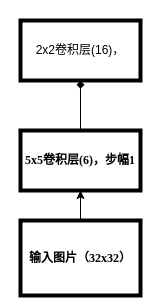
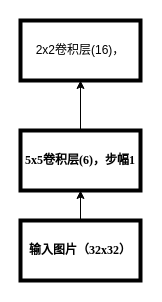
edge "5x5卷积层(6)，步幅1" -> "2x2卷积层(16)，": arrowhead diamond -> classic
node "输入图片（32x32）": size 120x75 -> 120x60
